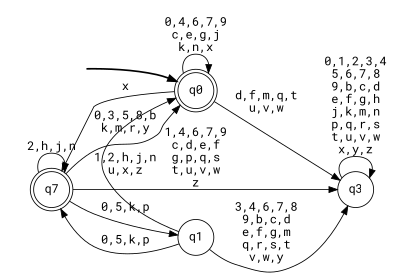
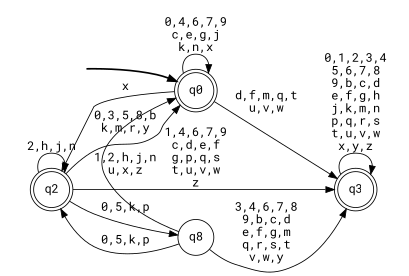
node "q7": label "q7" -> "q2"
node "q3": shape circle -> doublecircle
node "q1": label "q1" -> "q8"
